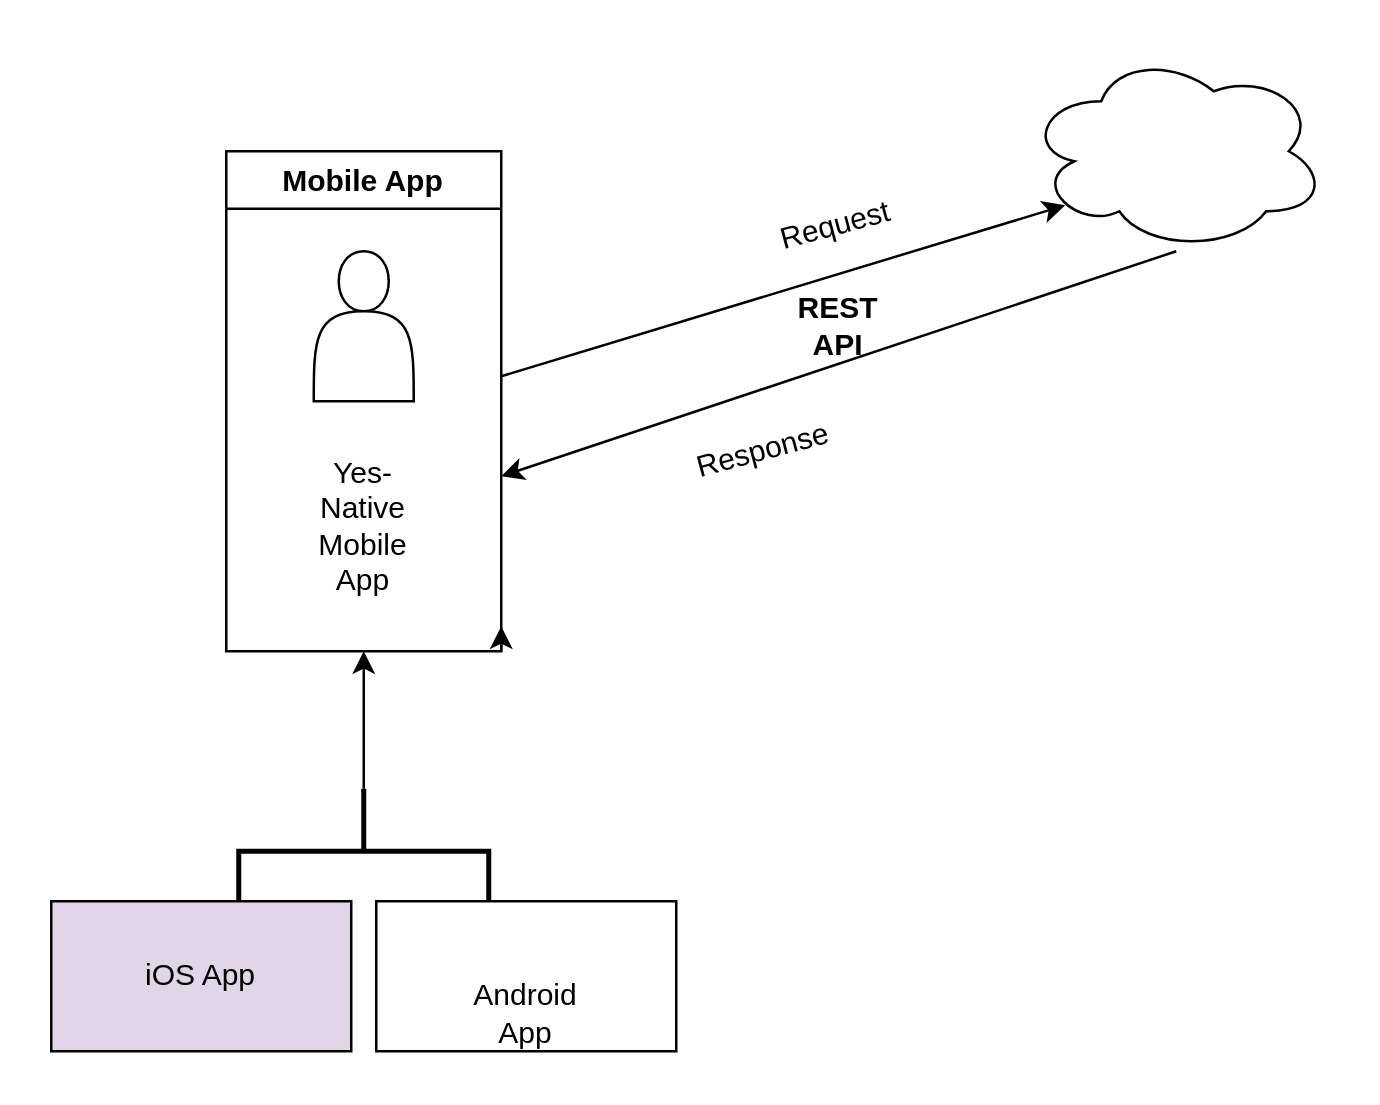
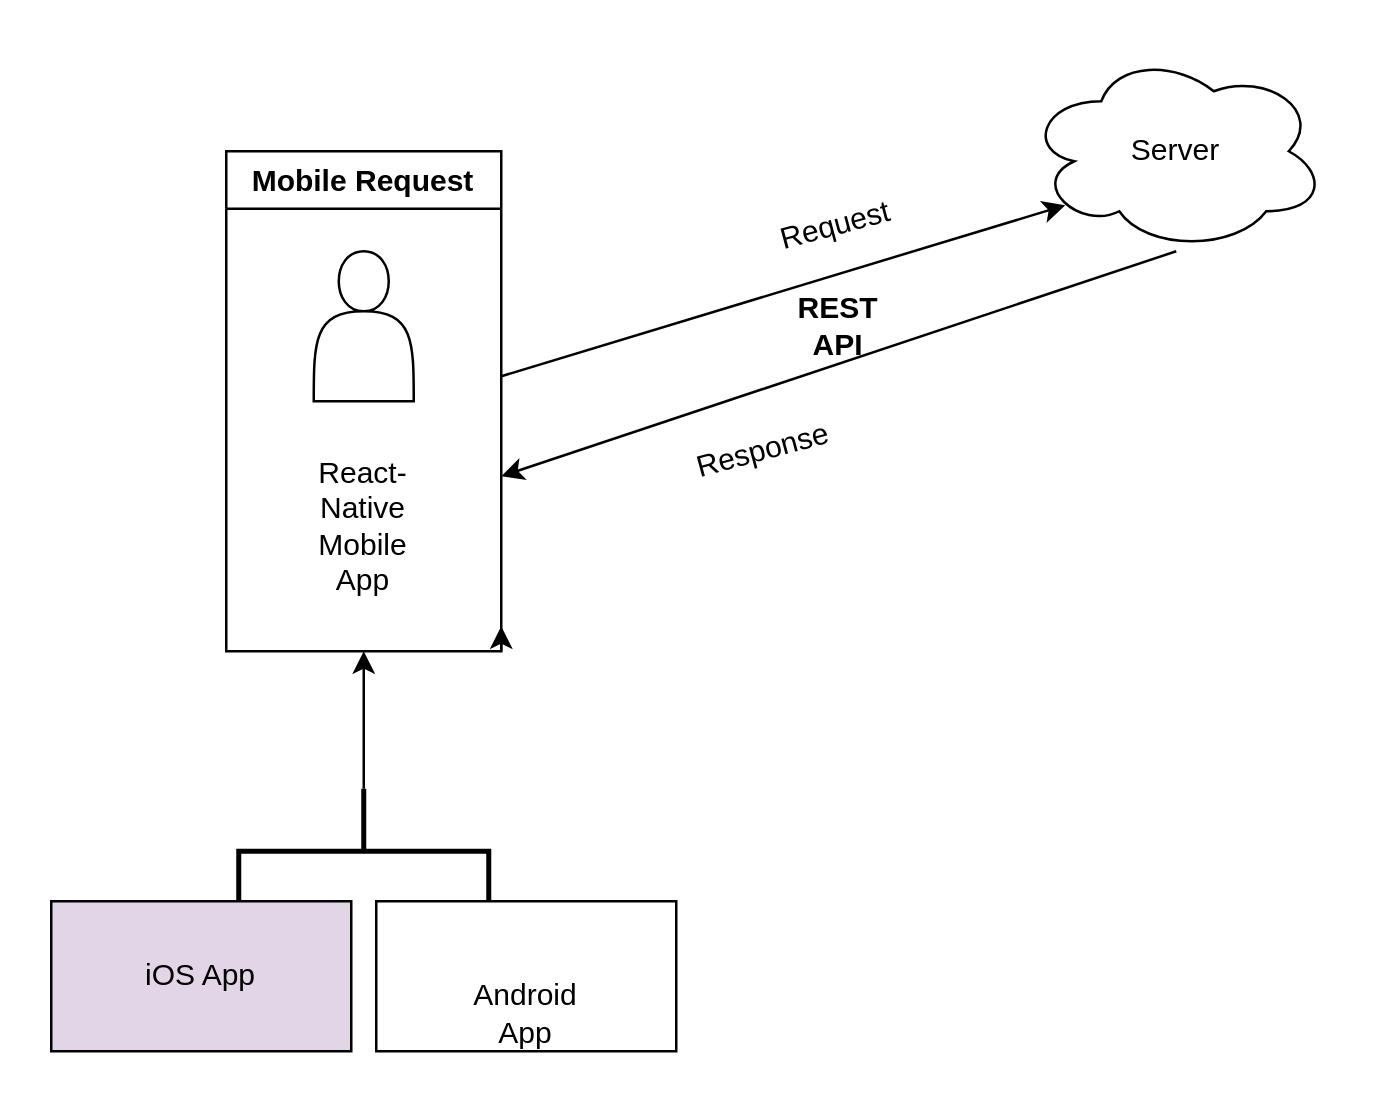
node "Server": added
node "Mobile App": label "Mobile App" -> "Mobile Request"
node "Yes-Native Mobile App": label "Yes-Native Mobile App" -> "React-Native Mobile App"
